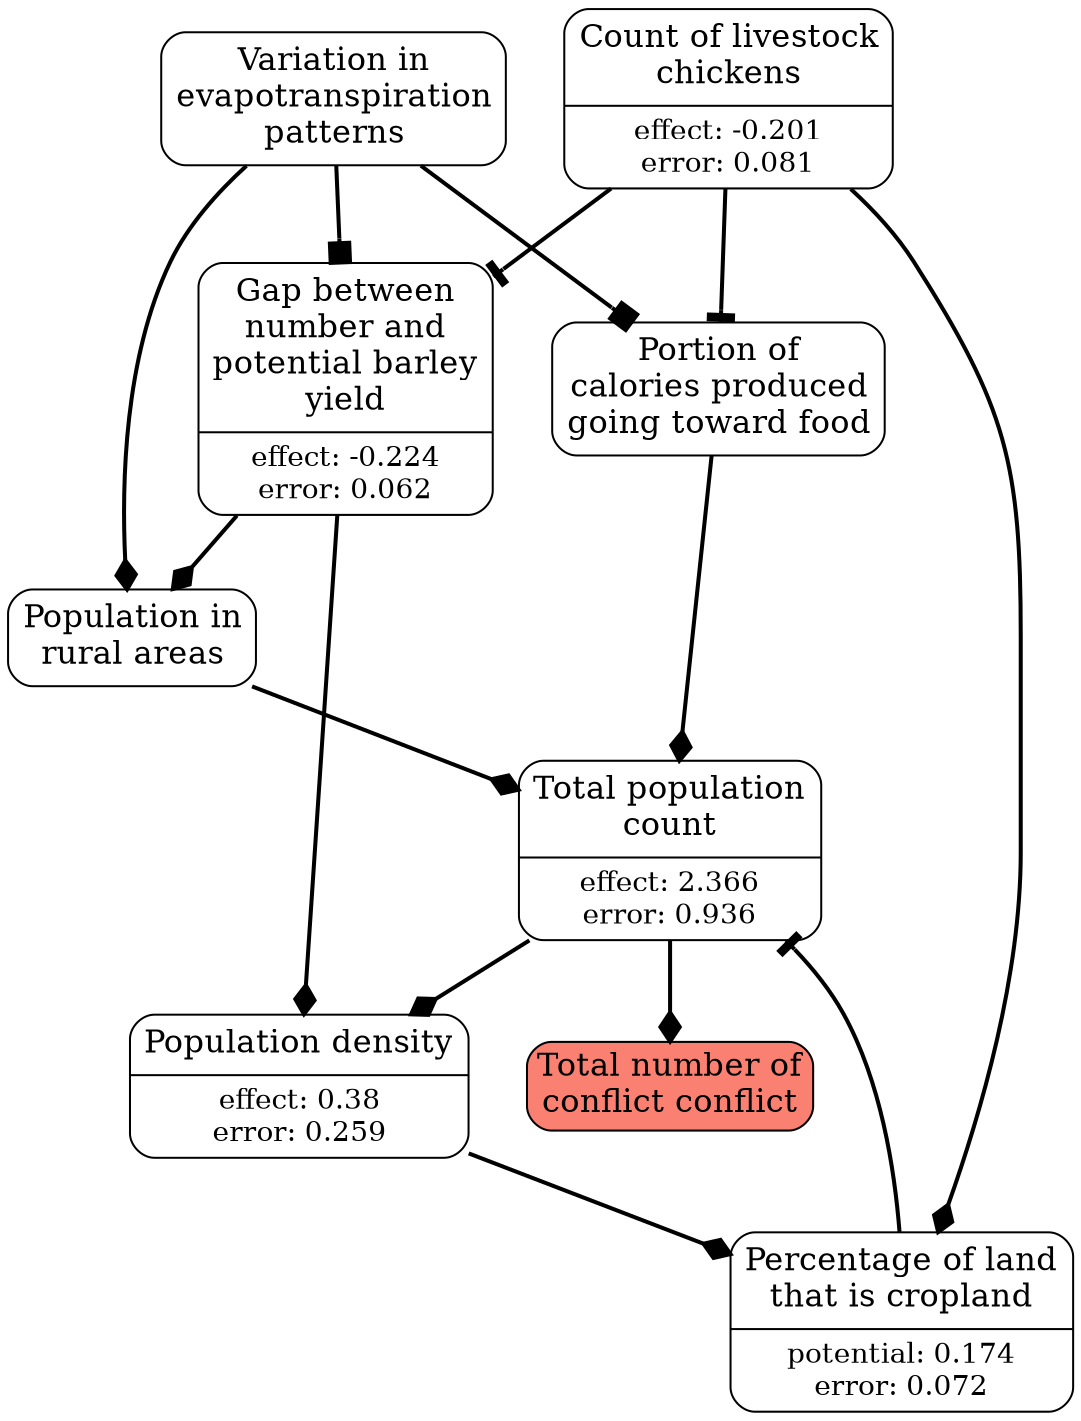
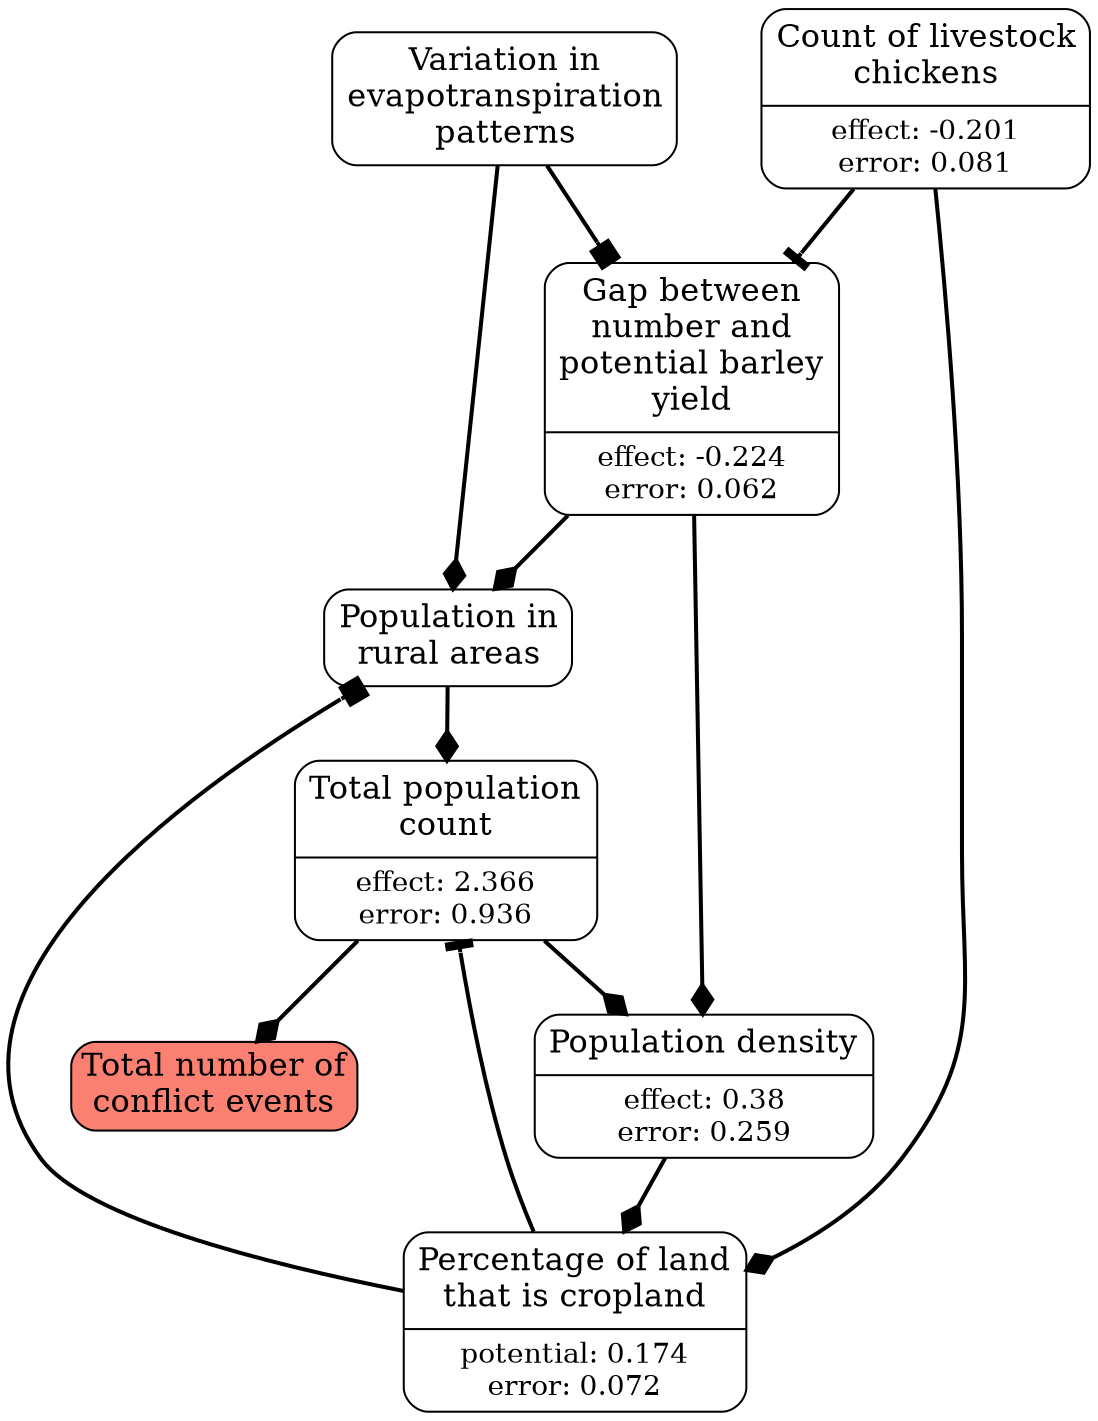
node "Portion of": removed
edge "Percentage of land" -> "Population in": added
node "Total number of conflict conflict": label "Total number of conflict conflict" -> "Total number of conflict events"
